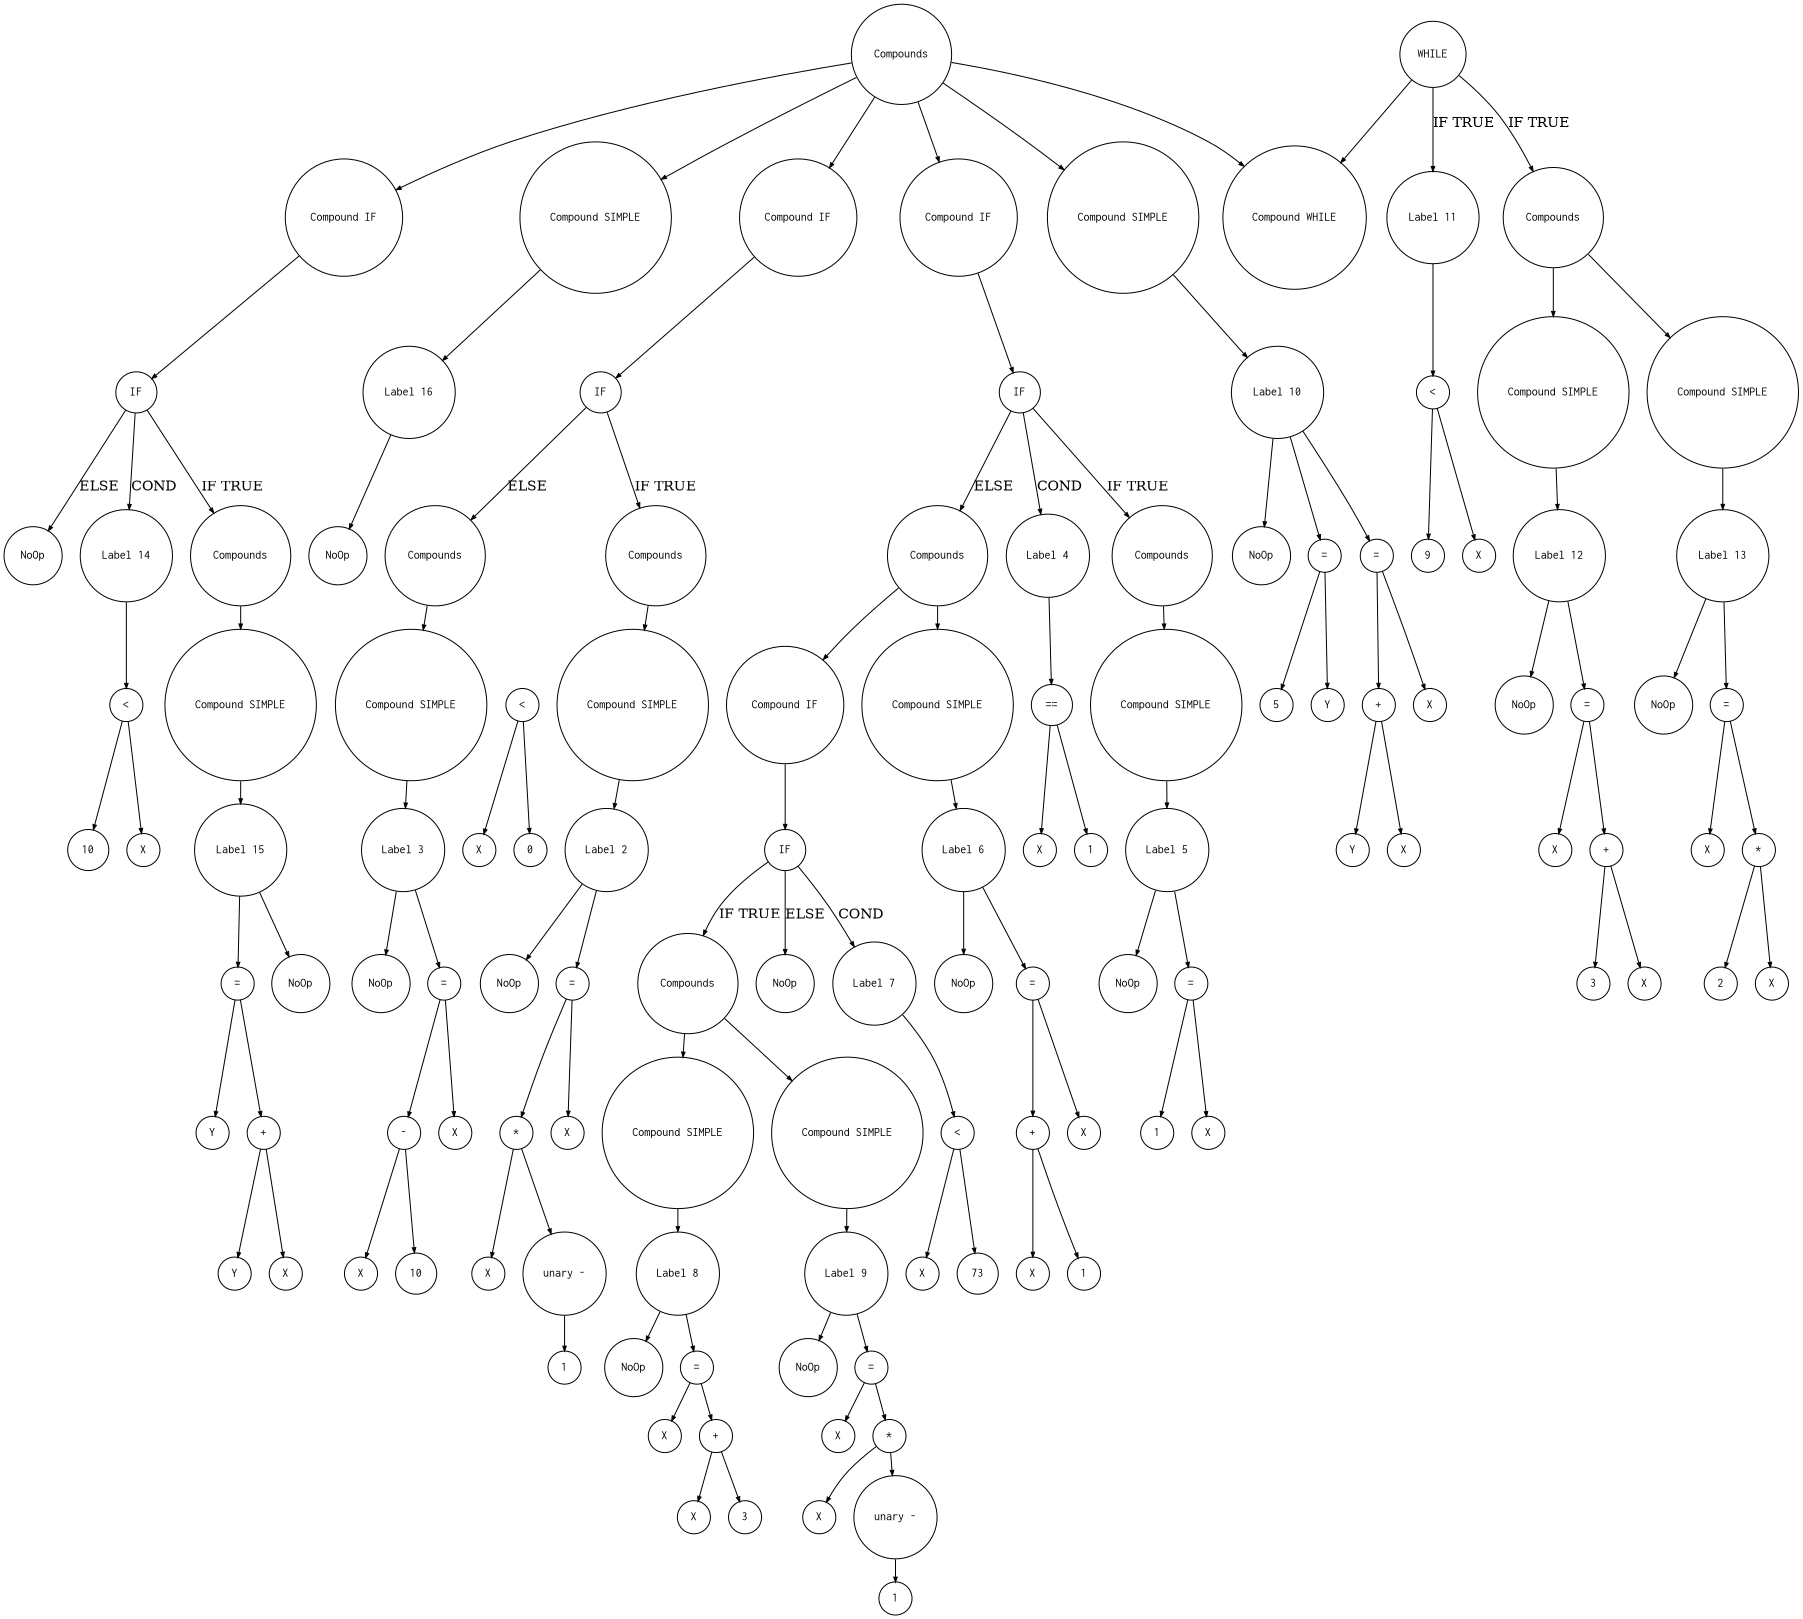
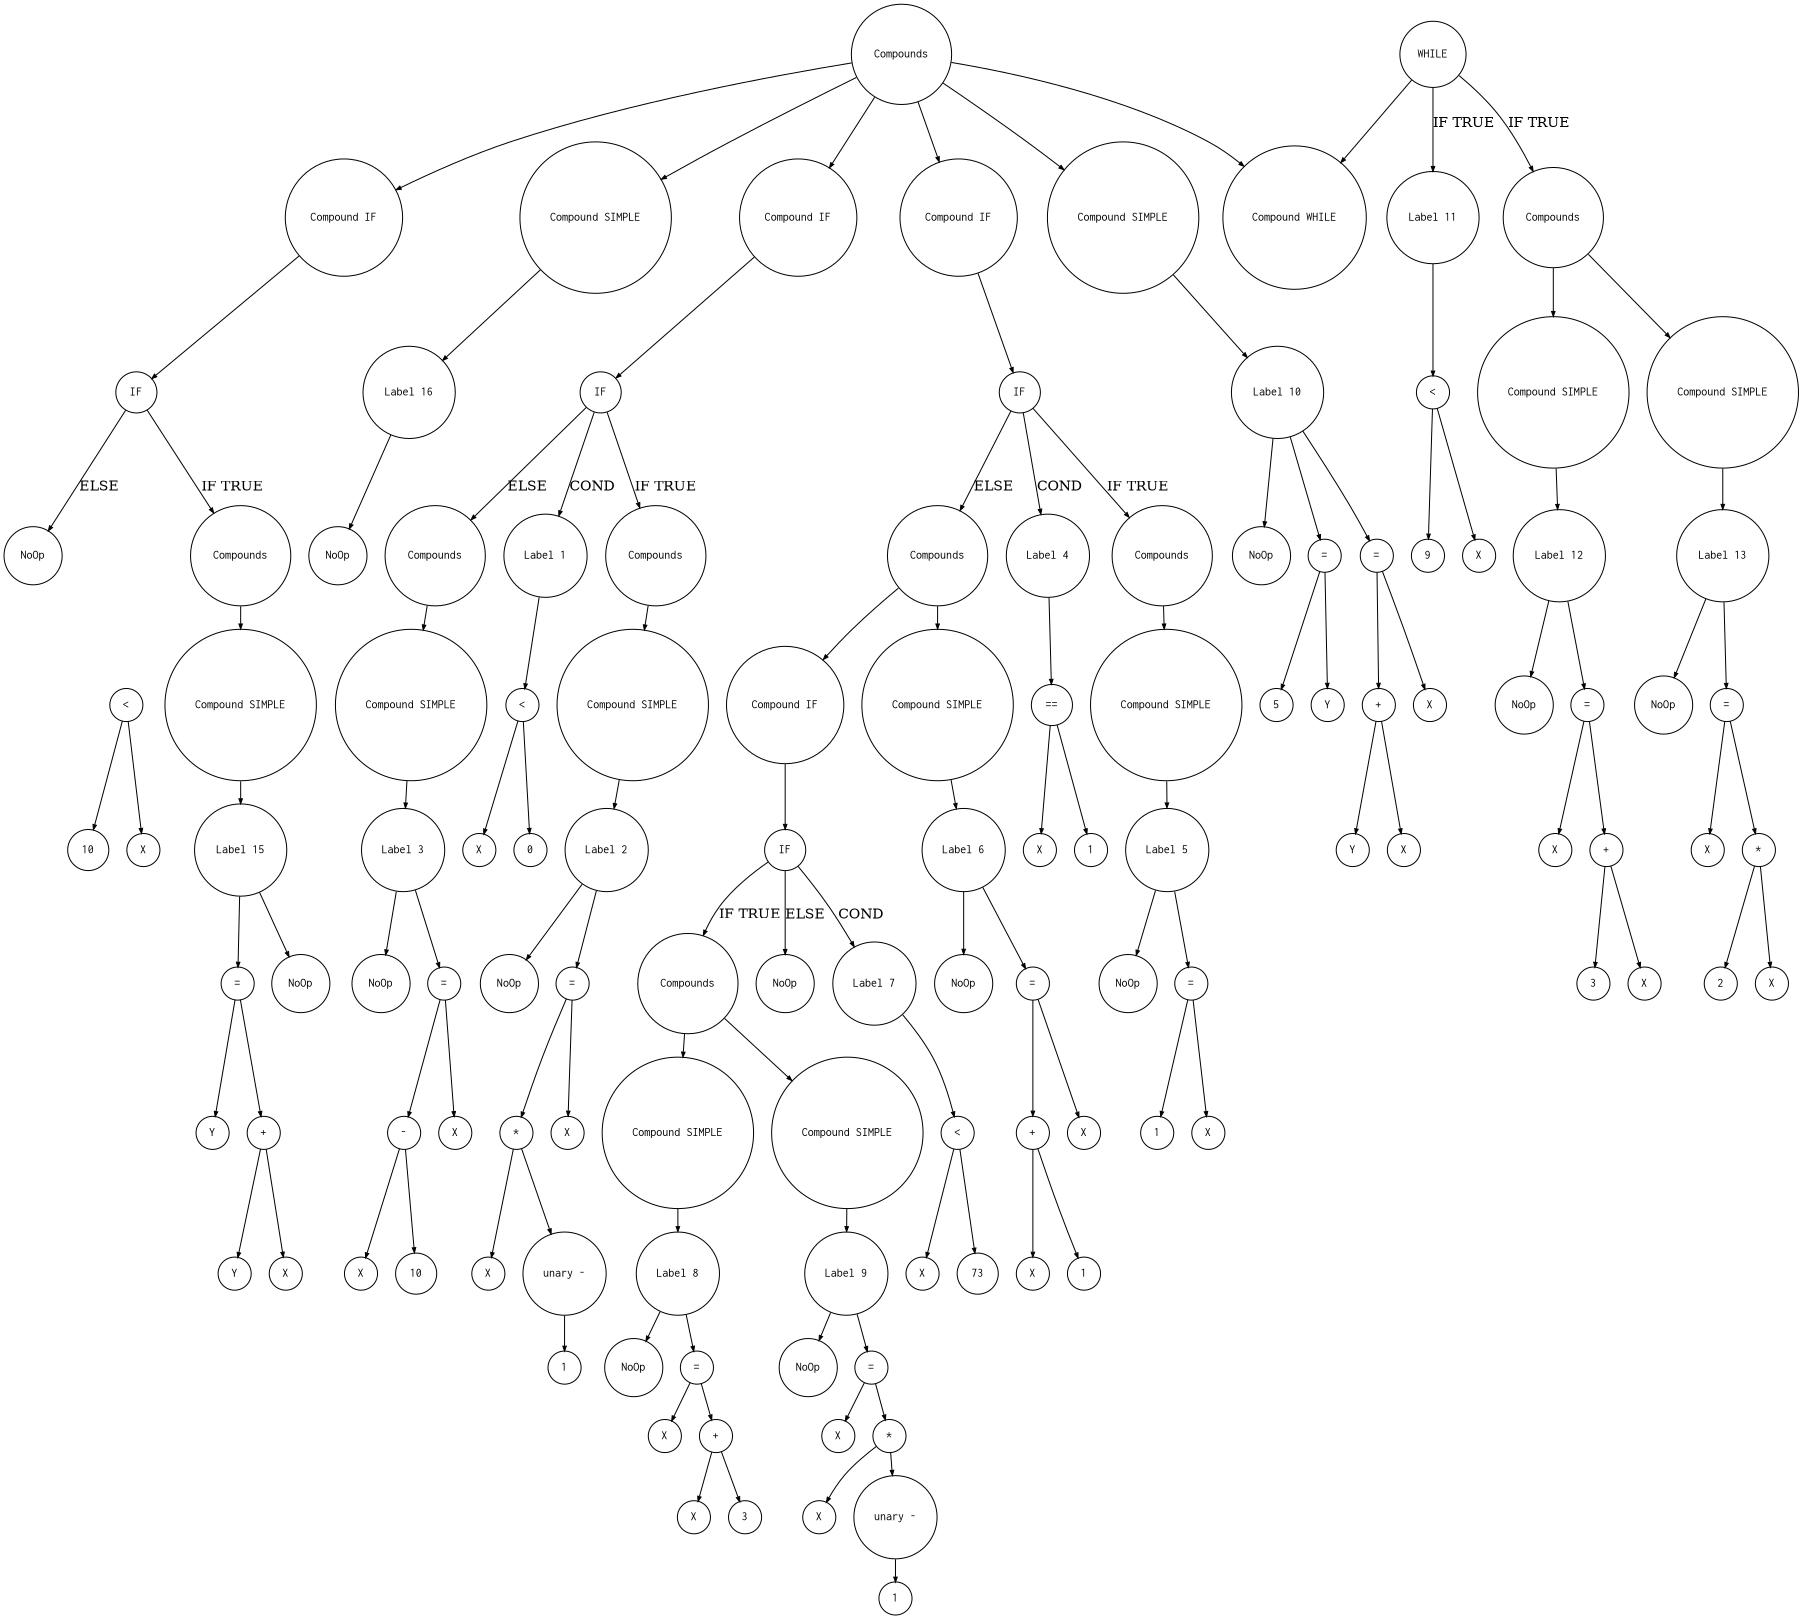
node "Label 14": removed
node "Label 1": added
